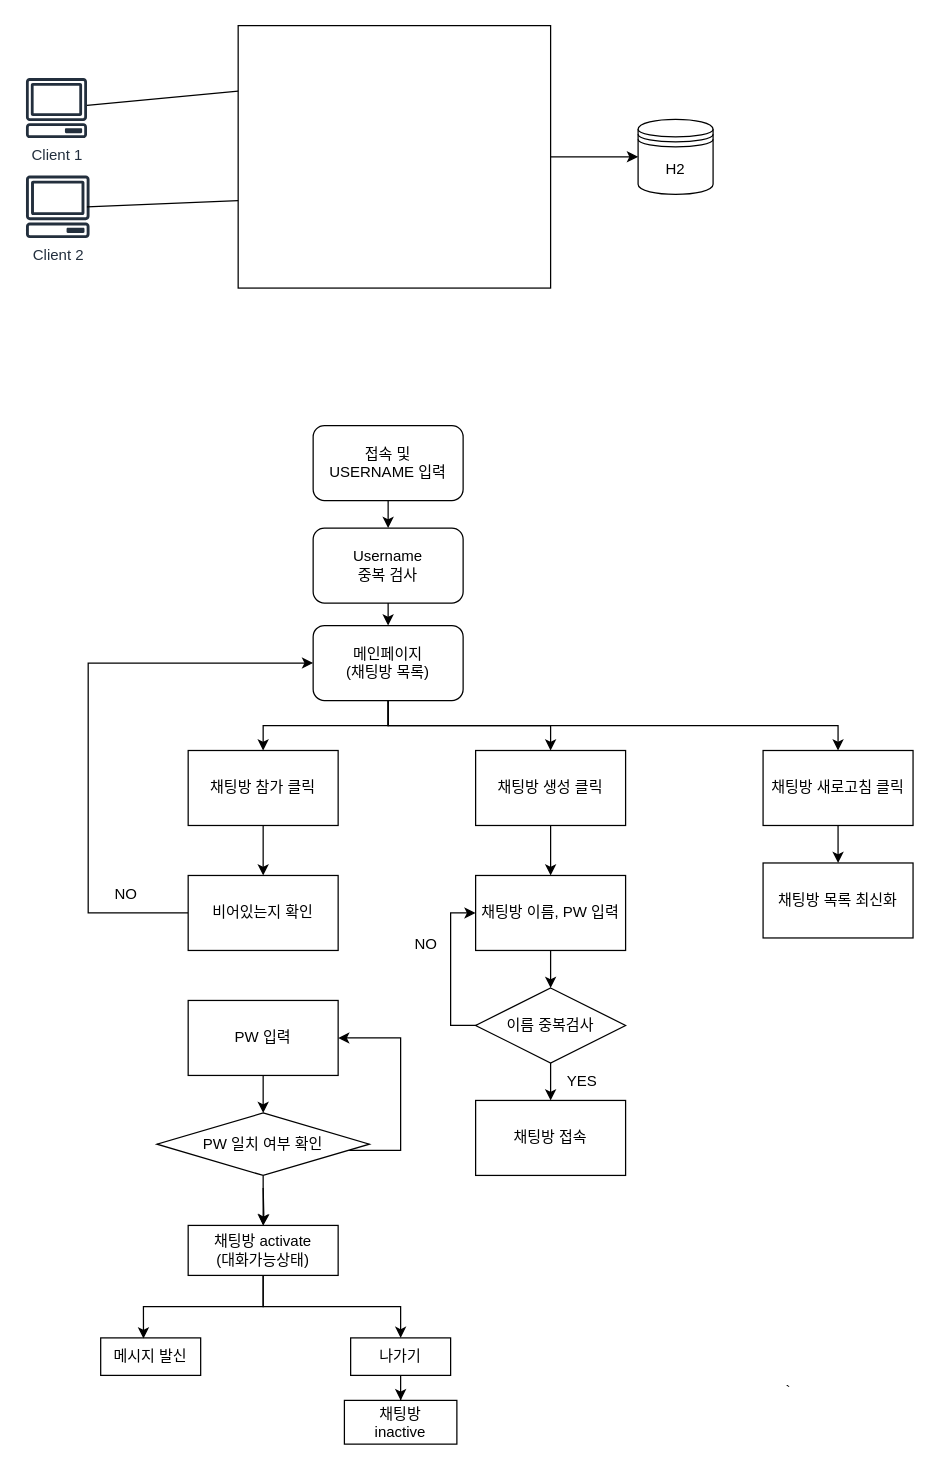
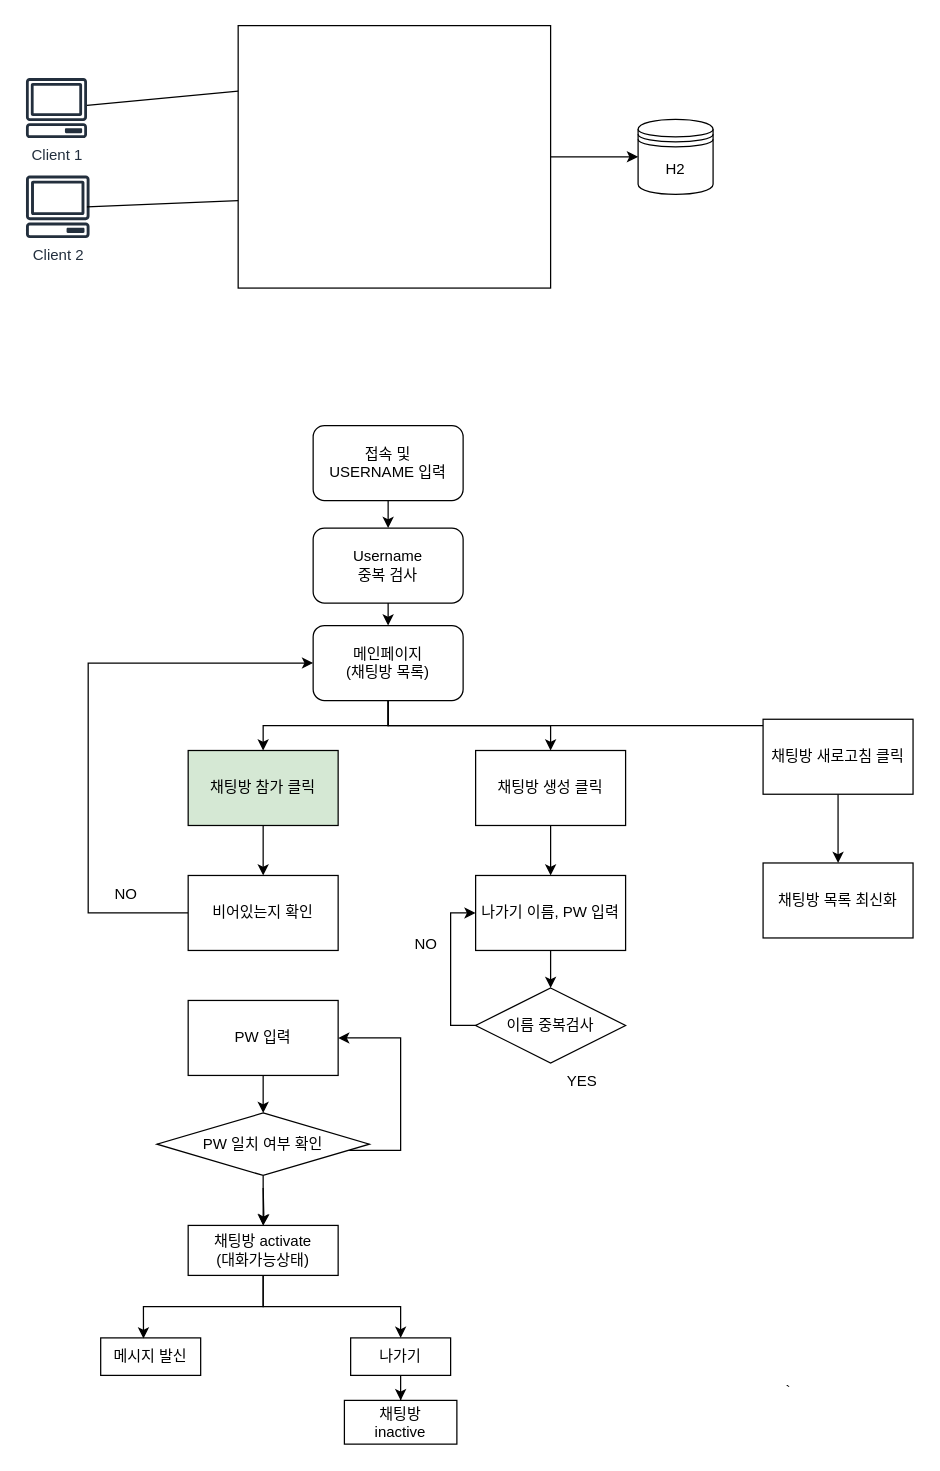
node "채팅방 참가 클릭": fillcolor #ffffff -> #d5e8d4
node "채팅방 새로고침 클릭": moved (838, 788) -> (838, 757)
node "채팅방 이름, PW 입력": label "채팅방 이름, PW 입력" -> "나가기 이름, PW 입력"
edge "이름 중복검사" -> "채팅방 접속": removed
node "채팅방 접속": removed
